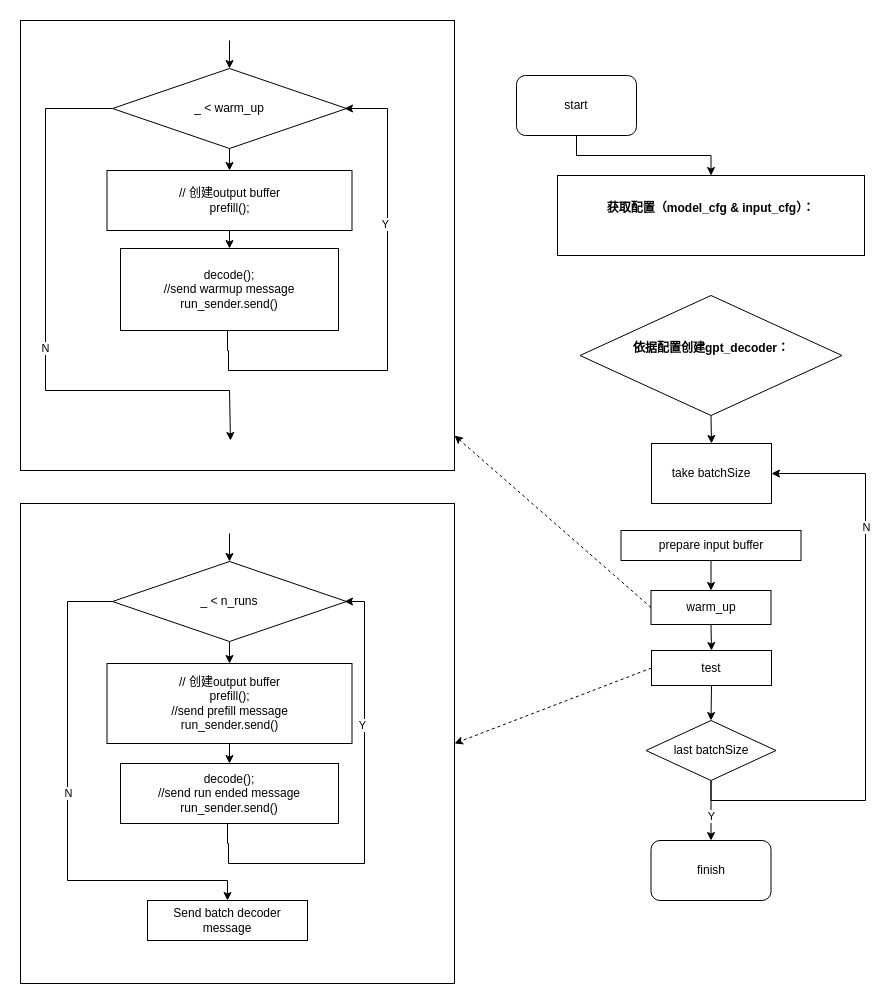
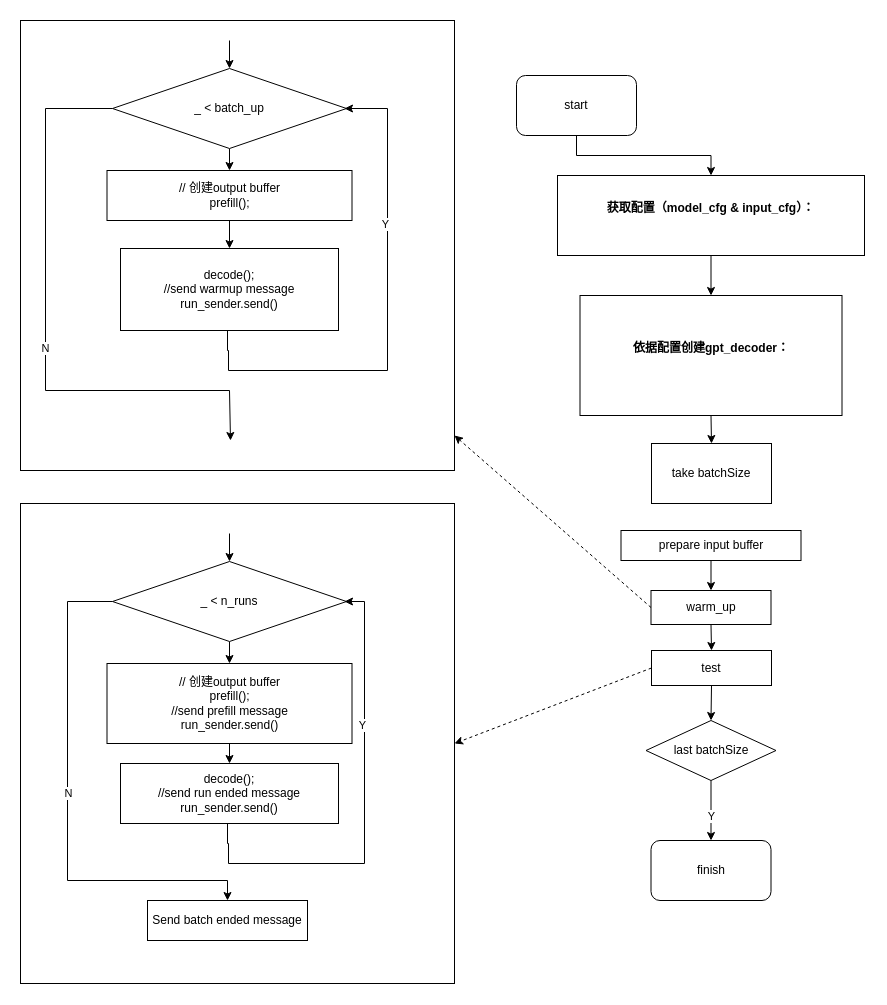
node "_ < warm_up": label "_ < warm_up" -> "_ < batch_up"
node "// 创建output buffer prefill();": size 245x60 -> 245x50
edge "获取配置（model_cfg & input_cfg）：" -> "依据配置创建gpt_decoder：": added
node "依据配置创建gpt_decoder：": shape diamond -> rectangle
edge "last batchSize" -> "take batchSize": removed, label "N"
node "Send batch decoder message": label "Send batch decoder message" -> "Send batch ended message"
